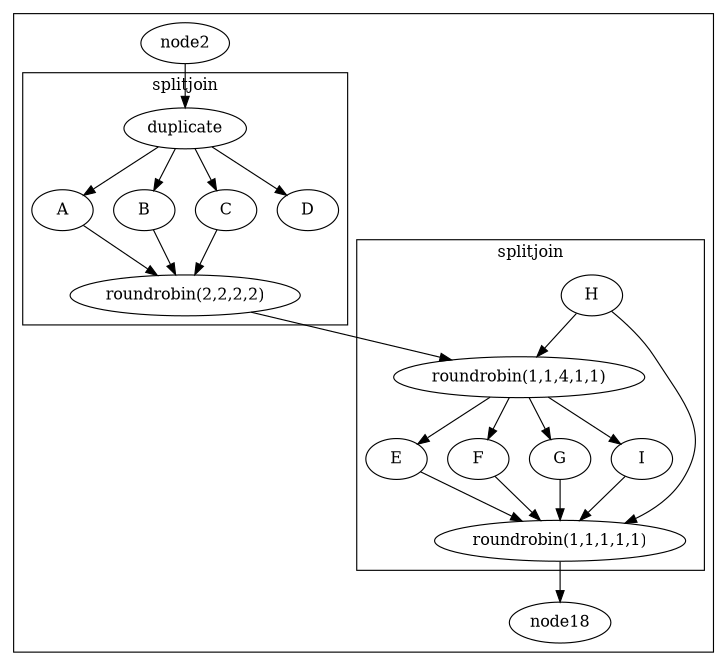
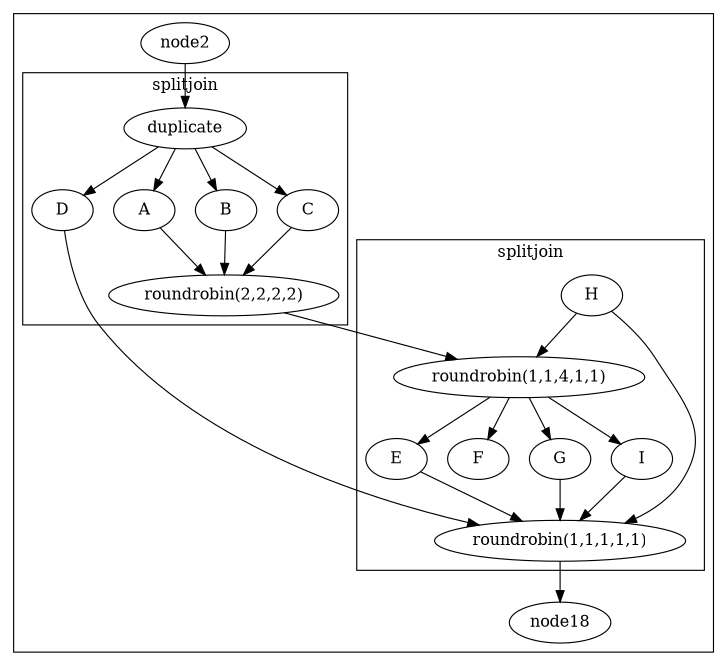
edge "F" -> "roundrobin(1,1,1,1,1)": now "D" -> "roundrobin(1,1,1,1,1)"
